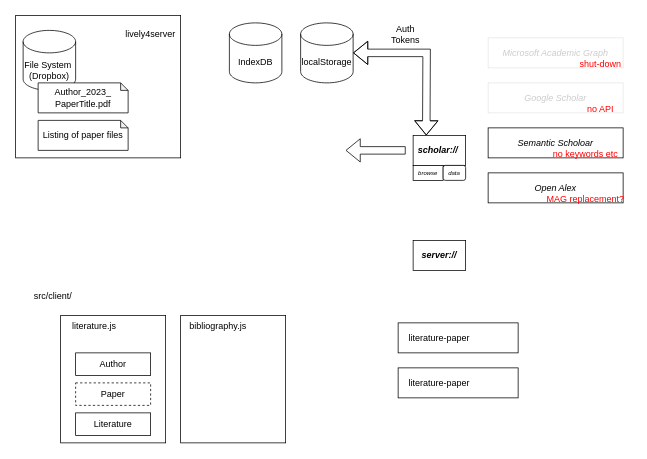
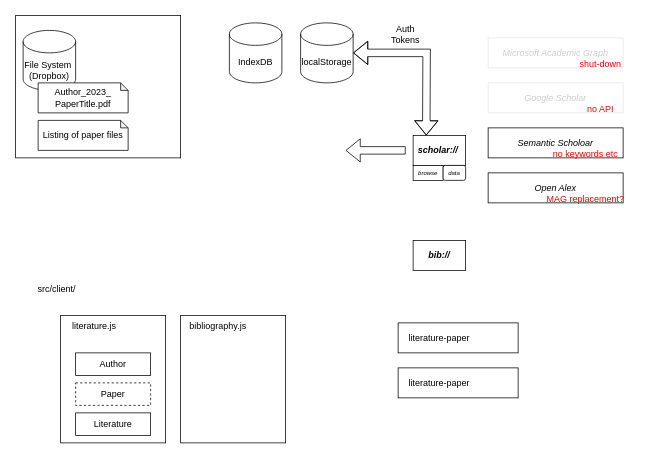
node "lively4server": removed
node "server://": label "server://" -> "bib://"
node "src/client/": moved (53, 297) -> (57, 289)
